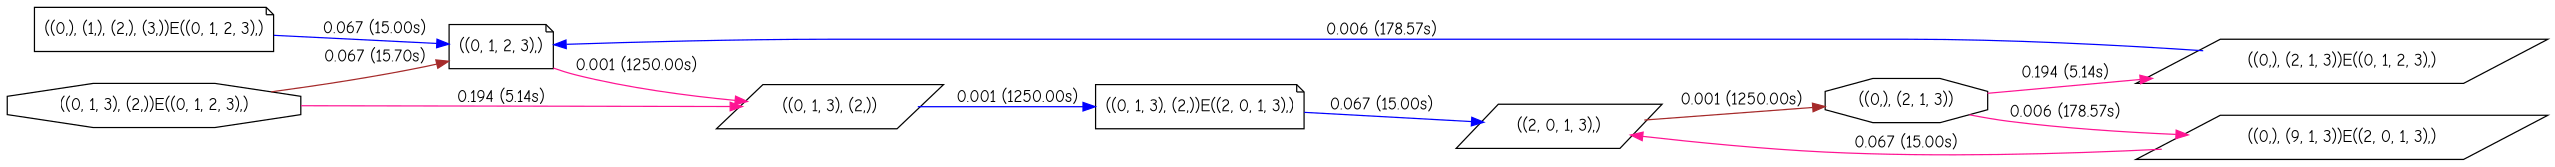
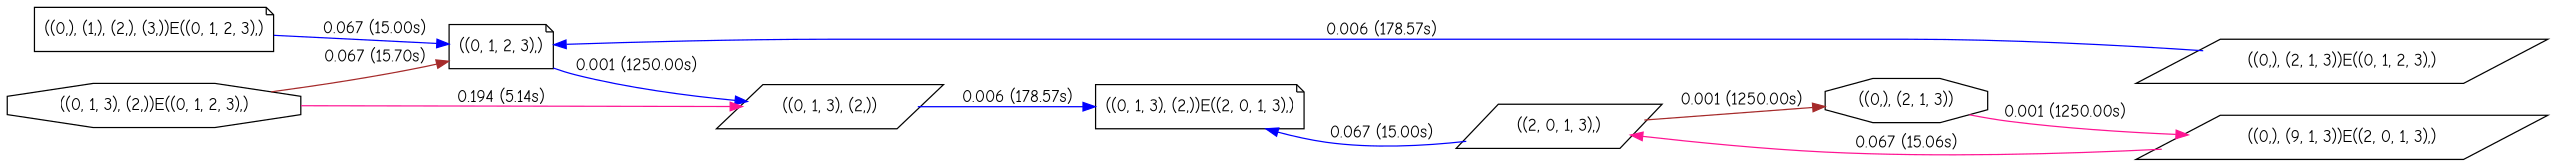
edge "((0,), (2, 1, 3))" -> "((0,), (2, 1, 3))E((0, 1, 2, 3),)": removed, label "0.194 (5.14s)"
edge "((0, 1, 2, 3),)" -> "((0, 1, 3), (2,))": color deeppink -> blue
edge "((0, 1, 3), (2,))" -> "((0, 1, 3), (2,))E((2, 0, 1, 3),)": label "0.001 (1250.00s)" -> "0.006 (178.57s)"
edge "((0,), (2, 1, 3))" -> "((0,), (9, 1, 3))E((2, 0, 1, 3),)": label "0.006 (178.57s)" -> "0.001 (1250.00s)"
edge "((0, 1, 3), (2,))E((2, 0, 1, 3),)" -> "((2, 0, 1, 3),)": reversed
edge "((0,), (9, 1, 3))E((2, 0, 1, 3),)" -> "((2, 0, 1, 3),)": label "0.067 (15.00s)" -> "0.067 (15.06s)"
